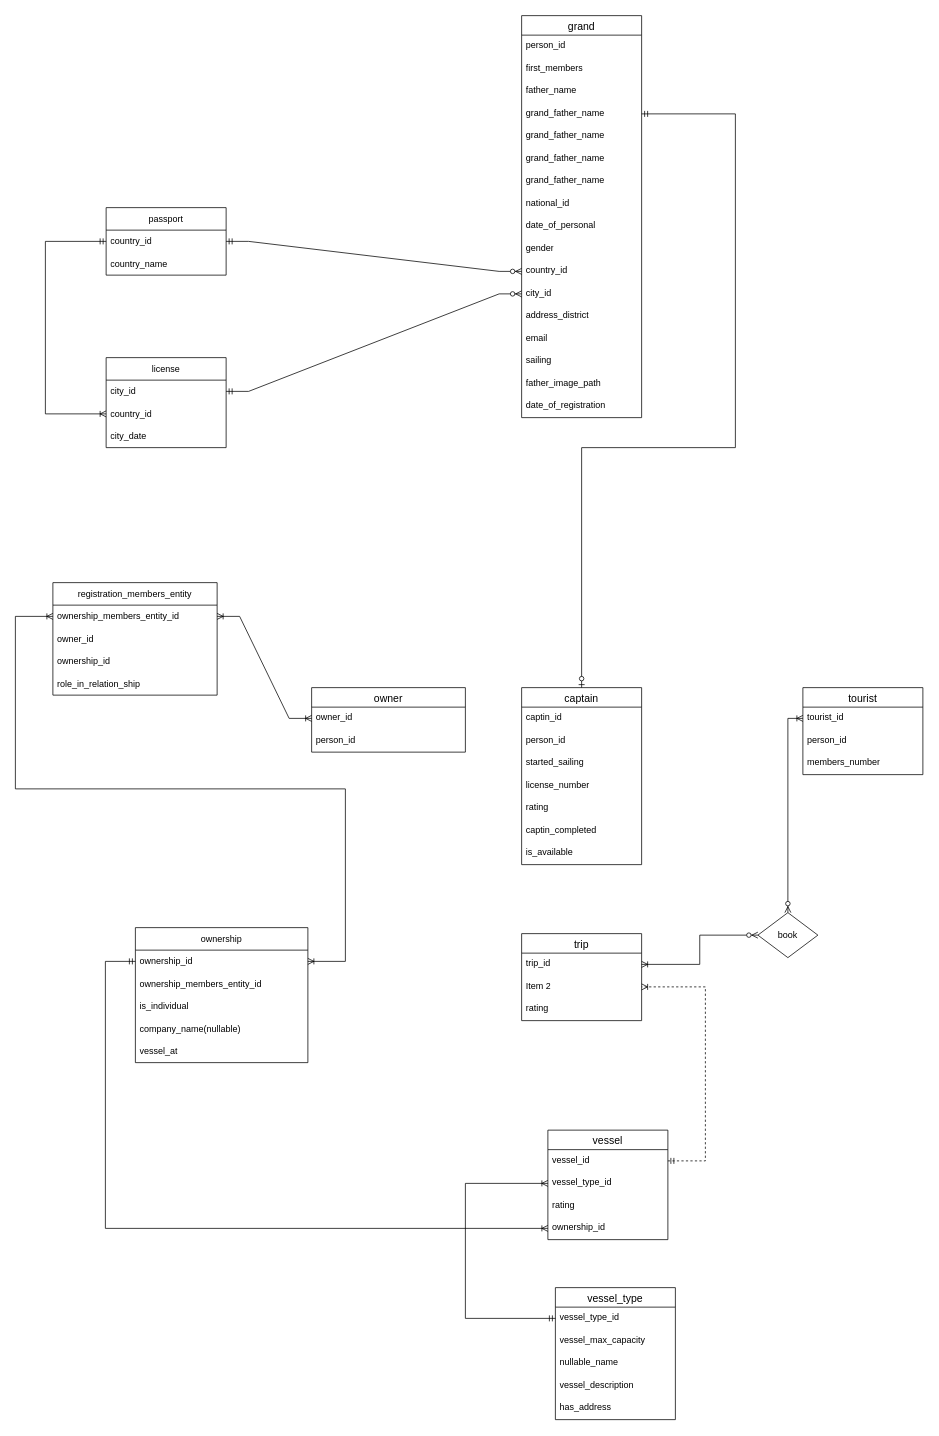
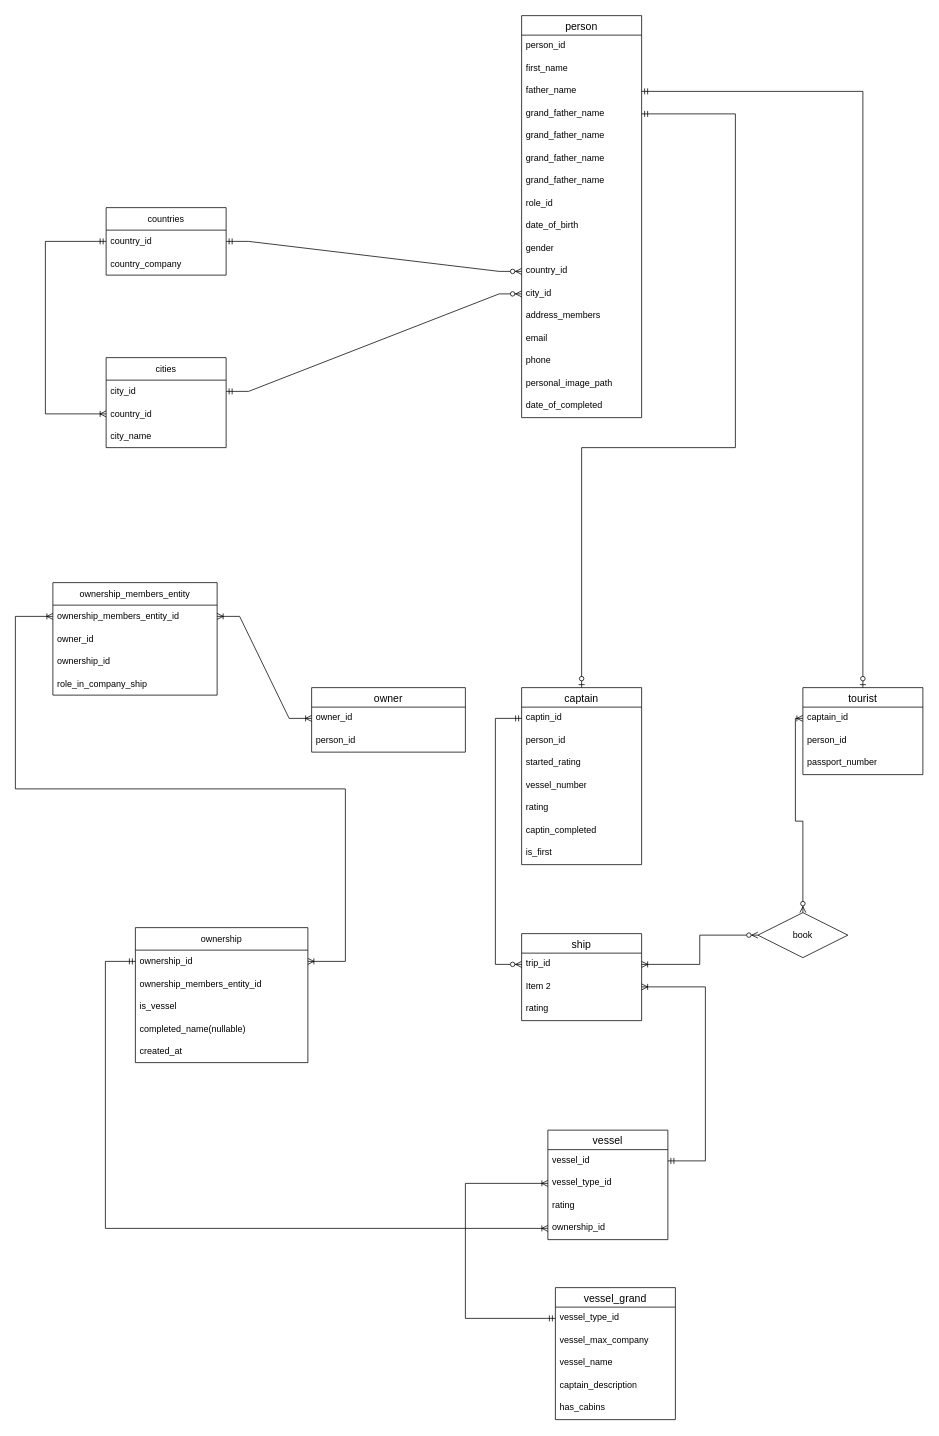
node "grand": label "grand" -> "person"
node "first_members": label "first_members" -> "first_name"
node "national_id": label "national_id" -> "role_id"
node "passport": label "passport" -> "countries"
node "date_of_personal": label "date_of_personal" -> "date_of_birth"
node "country_name": label "country_name" -> "country_company"
edge "father_name" -- "tourist": added
node "address_district": label "address_district" -> "address_members"
node "sailing": label "sailing" -> "phone"
node "license": label "license" -> "cities"
node "father_image_path": label "father_image_path" -> "personal_image_path"
node "date_of_registration": label "date_of_registration" -> "date_of_completed"
node "city_date": label "city_date" -> "city_name"
node "registration_members_entity": label "registration_members_entity" -> "ownership_members_entity"
node "role_in_relation_ship": label "role_in_relation_ship" -> "role_in_company_ship"
node "tourist_id": label "tourist_id" -> "captain_id"
node "started_sailing": label "started_sailing" -> "started_rating"
node "members_number": label "members_number" -> "passport_number"
node "license_number": label "license_number" -> "vessel_number"
edge "captin_id" -- "trip_id": added
node "is_available": label "is_available" -> "is_first"
node "book": size 60x45 -> 90x45
node "trip": label "trip" -> "ship"
node "is_individual": label "is_individual" -> "is_vessel"
node "company_name(nullable)": label "company_name(nullable)" -> "completed_name(nullable)"
node "vessel_at": label "vessel_at" -> "created_at"
edge "Item 2" -- "vessel_id": style dashed -> solid
node "vessel_type": label "vessel_type" -> "vessel_grand"
node "vessel_max_capacity": label "vessel_max_capacity" -> "vessel_max_company"
node "nullable_name": label "nullable_name" -> "vessel_name"
node "vessel_description": label "vessel_description" -> "captain_description"
node "has_address": label "has_address" -> "has_cabins"
